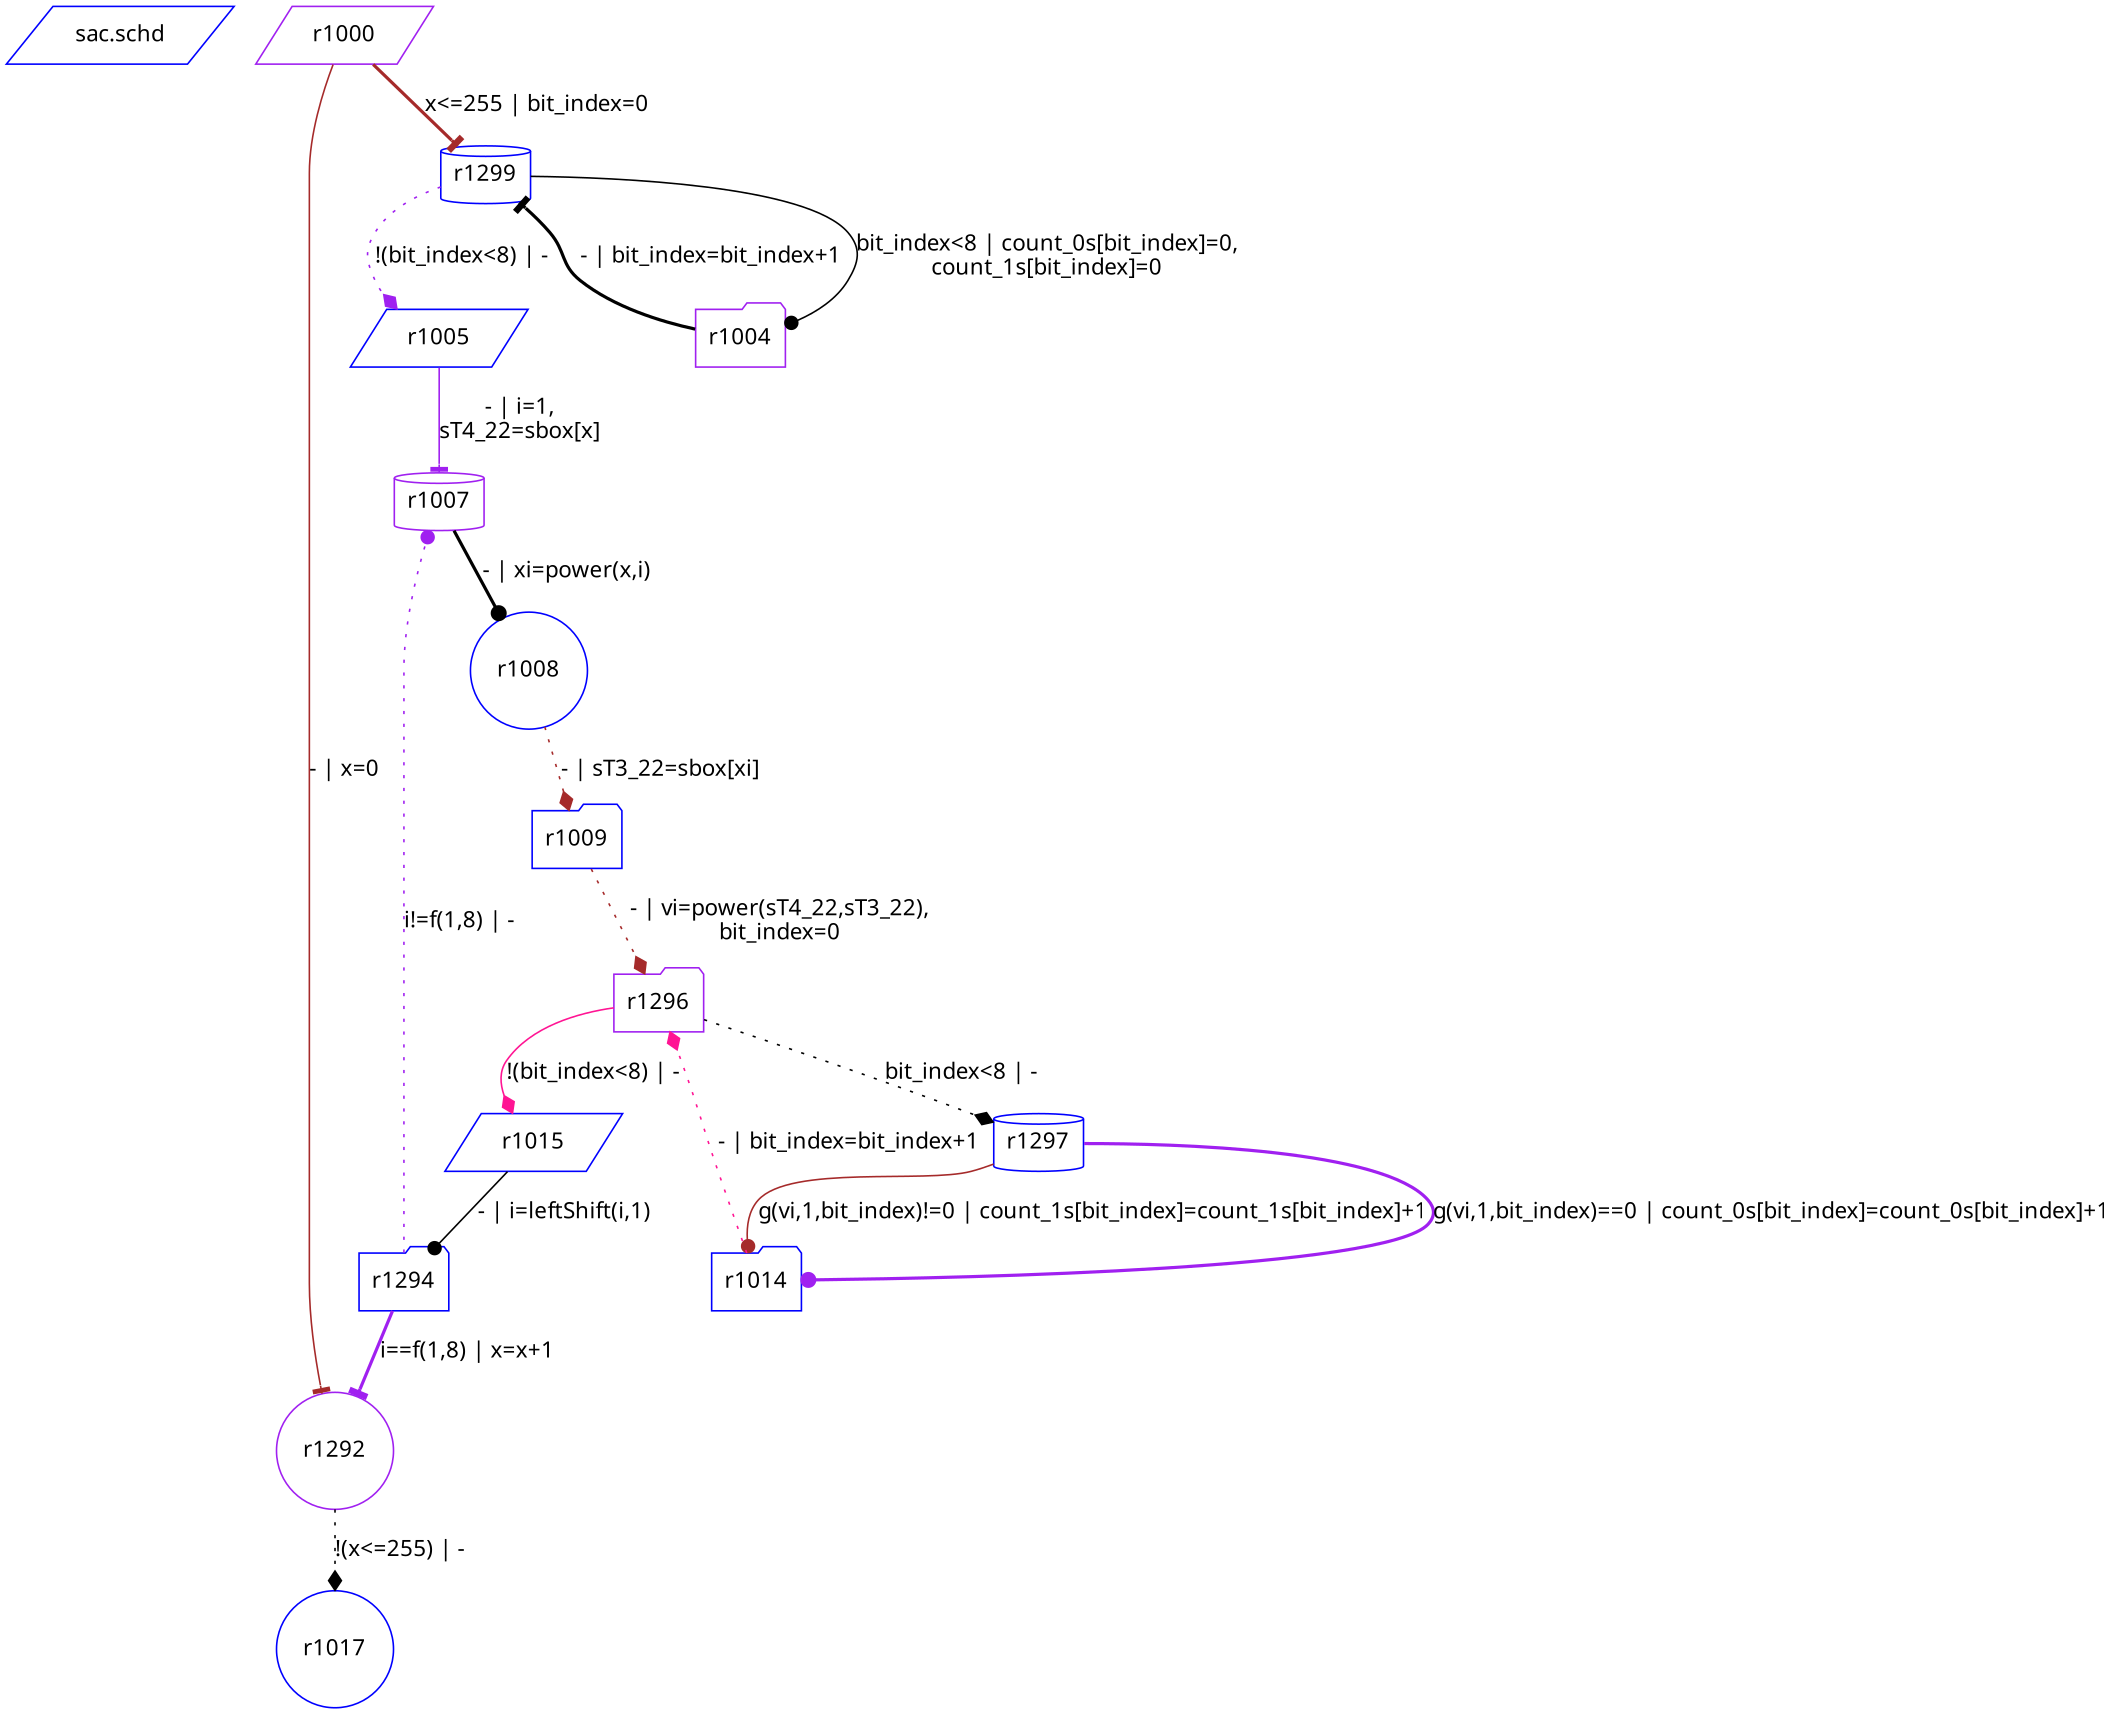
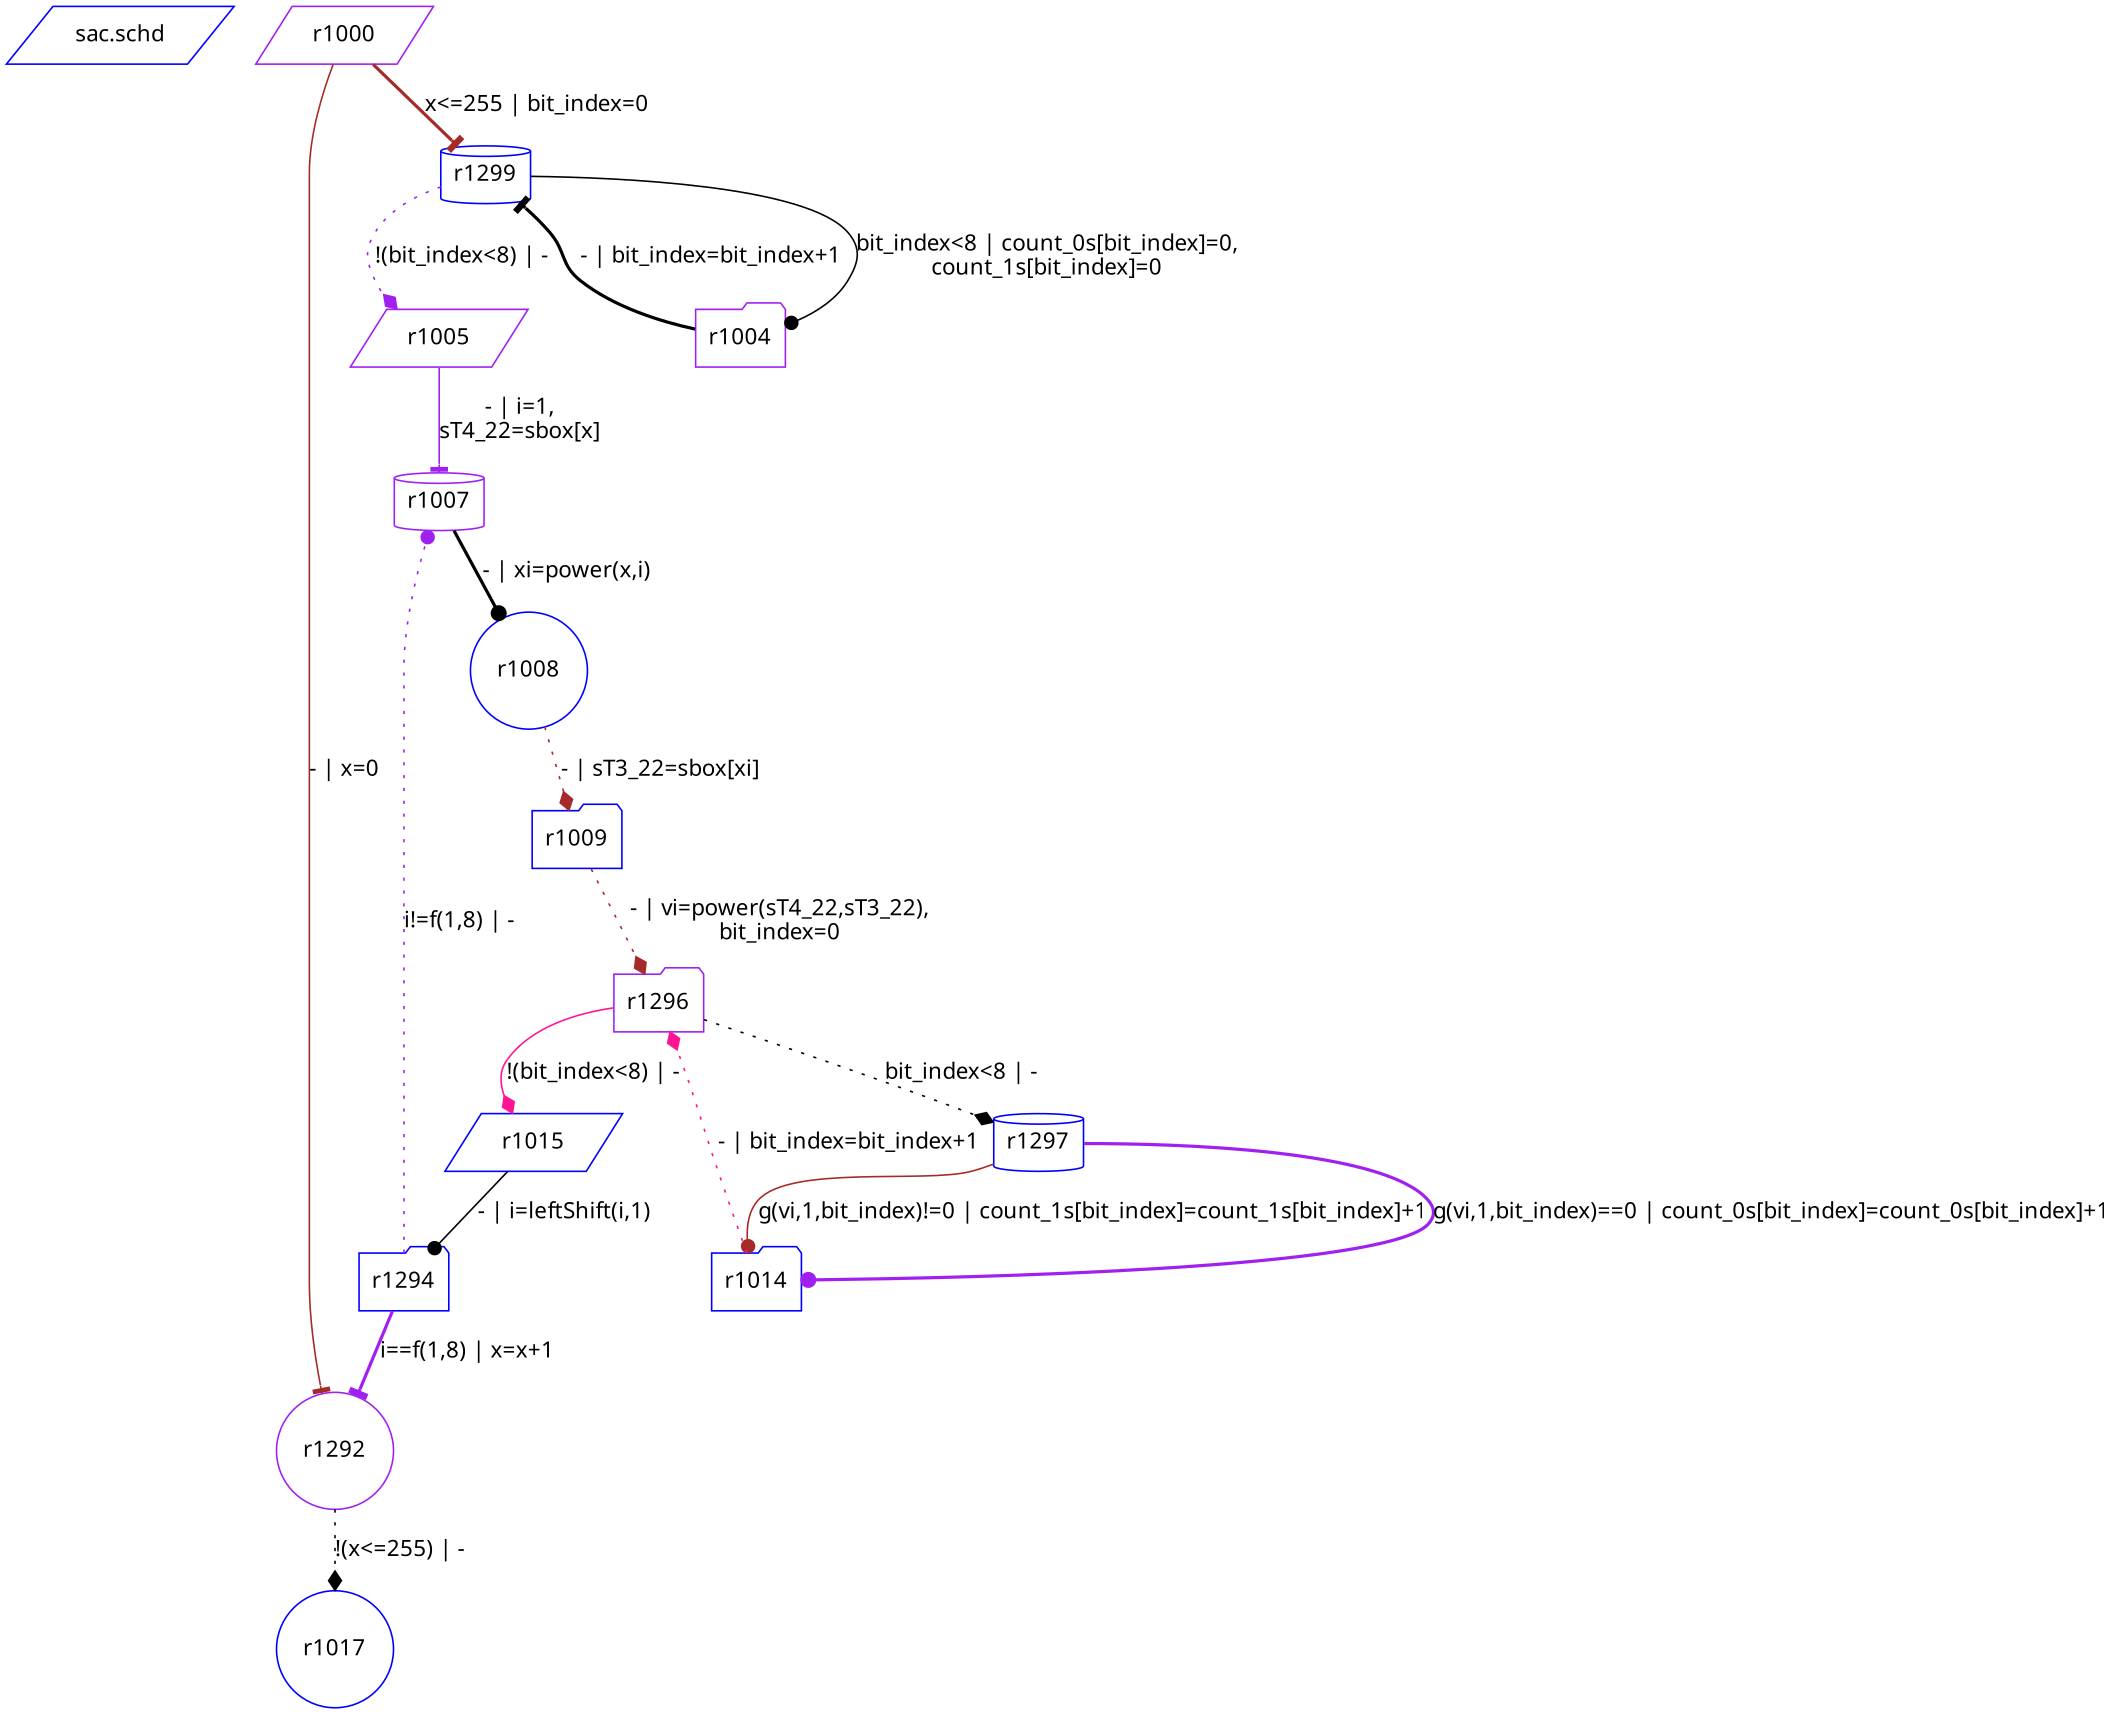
node "r1005": color blue -> purple
